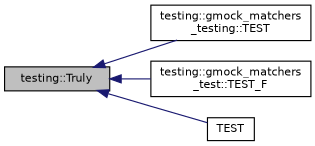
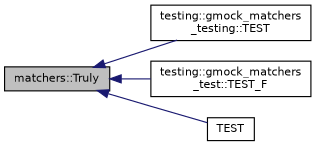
node "testing::Truly": label "testing::Truly" -> "matchers::Truly"
